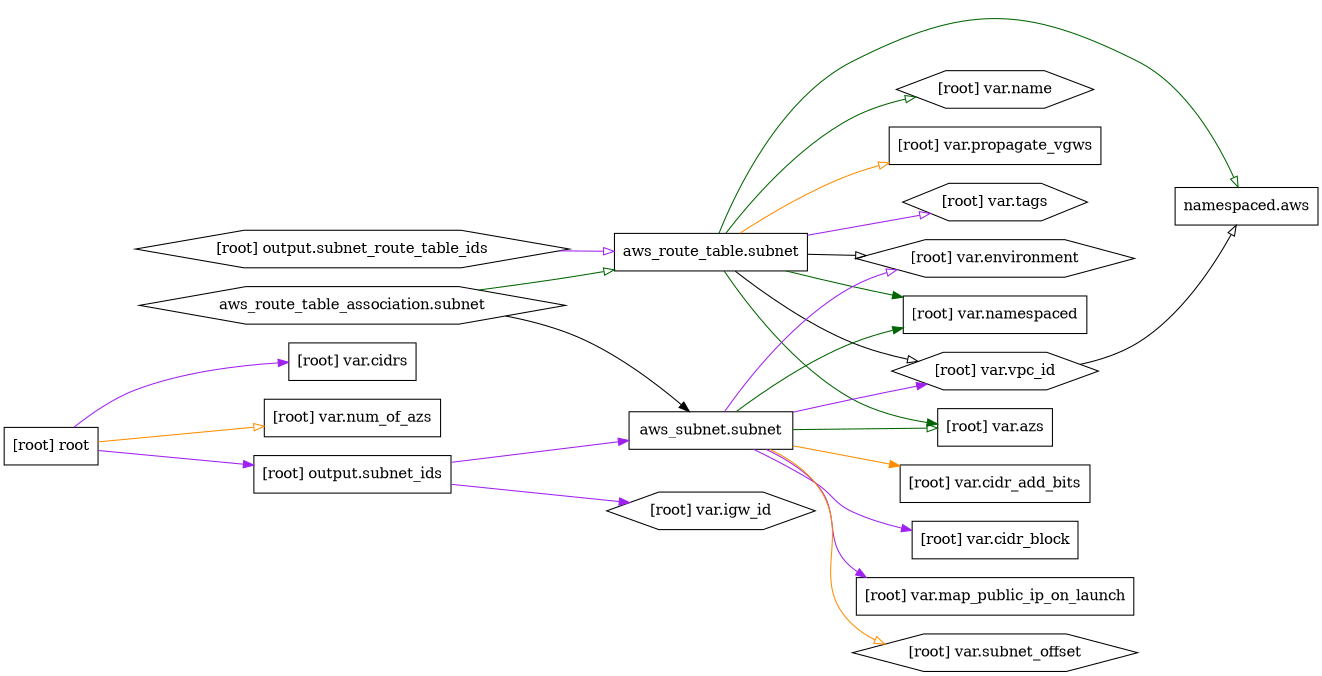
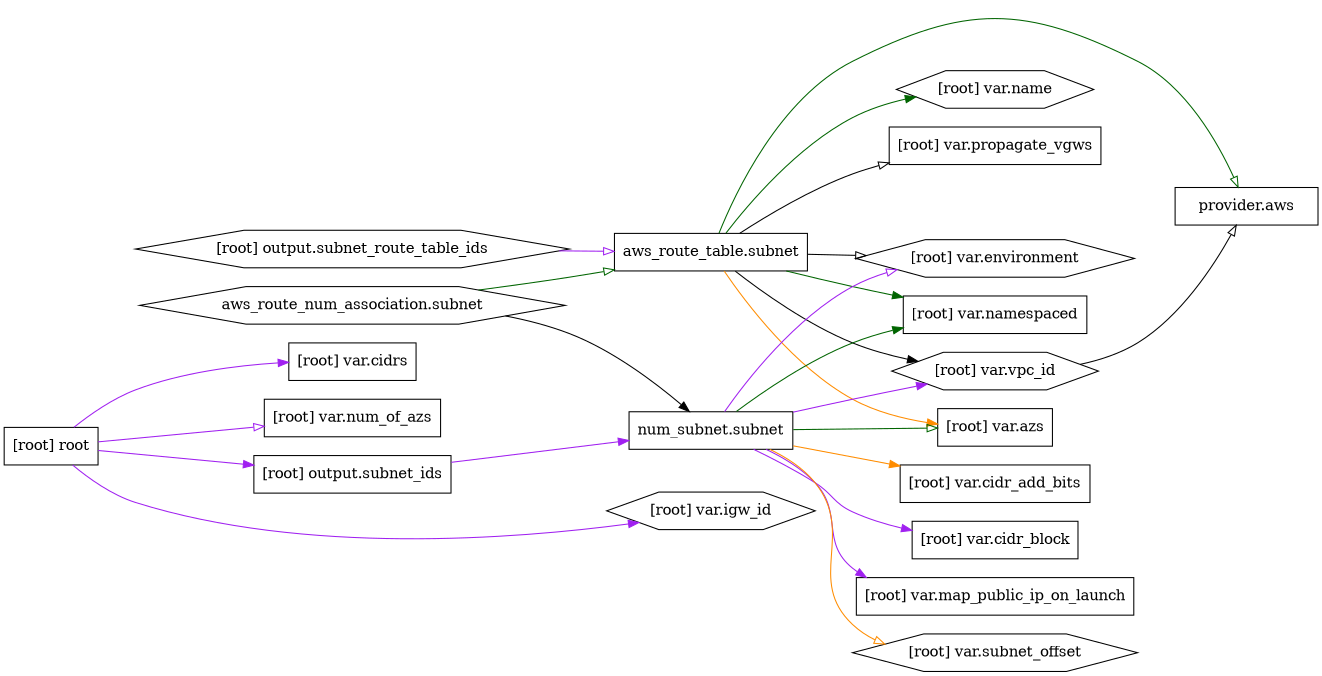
edge "aws_route_table.subnet" -> "[root] var.name": arrowhead onormal -> normal
edge "aws_route_table.subnet" -> "[root] var.propagate_vgws": color darkorange -> black
node "[root] var.tags": removed
node "namespaced.aws": label "namespaced.aws" -> "provider.aws"
node "aws_route_table_association.subnet": label "aws_route_table_association.subnet" -> "aws_route_num_association.subnet"
edge "aws_route_table.subnet" -> "[root] var.vpc_id": arrowhead onormal -> normal
edge "aws_route_table.subnet" -> "[root] var.azs": color darkgreen -> darkorange
node "aws_subnet.subnet": label "aws_subnet.subnet" -> "num_subnet.subnet"
edge "[root] root" -> "[root] var.num_of_azs": color darkorange -> purple
edge "[root] output.subnet_ids" -> "[root] var.igw_id": now "[root] root" -> "[root] var.igw_id"
